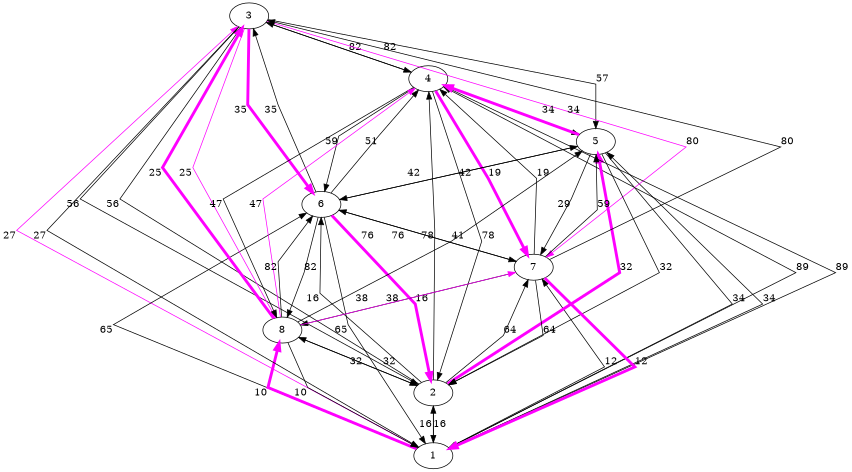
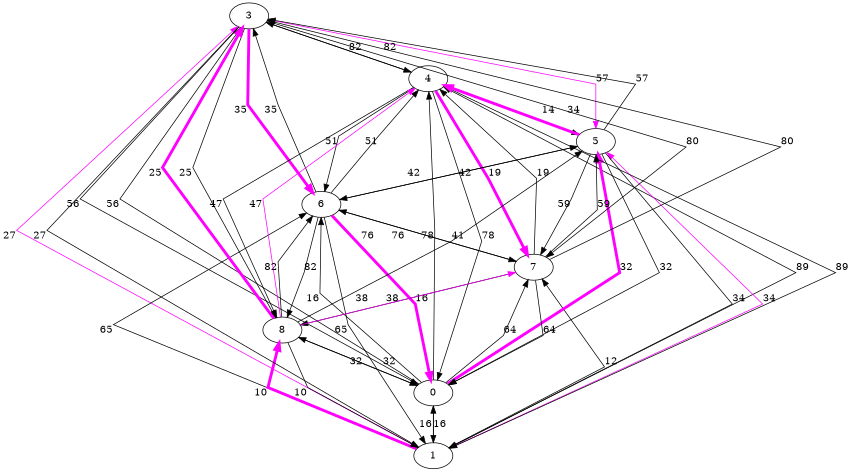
edge "3" -> "5": color black -> magenta
edge "5" -> "3": added, label "57"
edge "3" -> "7": color magenta -> black
edge "4" -> "5": label "34" -> "14"
edge "4" -> "6": label "59" -> "51"
edge "3" -> "8": color magenta -> black
edge "5" -> "7": label "29" -> "59"
edge "1" -> "5": color black -> magenta
edge "7" -> "1": removed, label "12"
node "2": label "2" -> "0"
